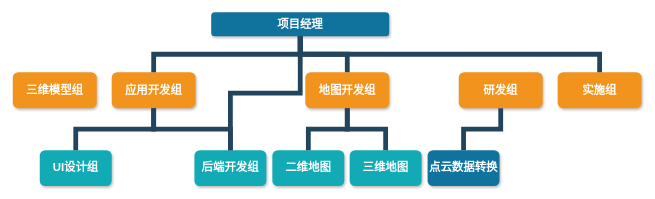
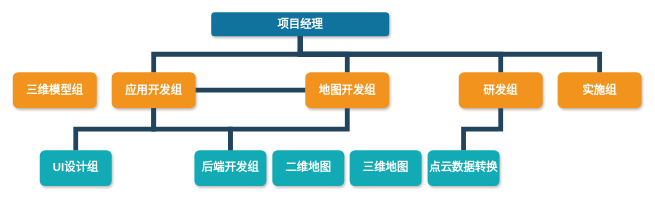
edge "项目经理" -- "后端开发组": now "项目经理" -- "研发组"
edge "地图开发组" -- "三维地图": now "地图开发组" -- "后端开发组"
edge "地图开发组" -- "二维地图": now "地图开发组" -- "应用开发组"
node "点云数据转换": fillcolor #10739e -> #12aab5
